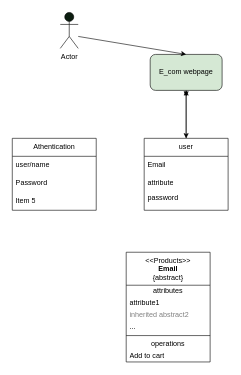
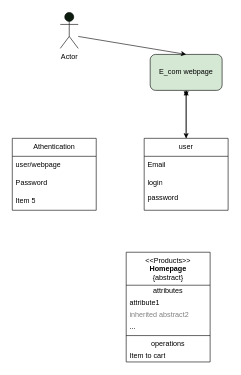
node "user/name": label "user/name" -> "user/webpage"
node "attribute": label "attribute" -> "login"
node "<<Products>> Email {abstract}": label "<<Products>> Email {abstract}" -> "<<Products>> Homepage {abstract}"
node "Add to cart": label "Add to cart" -> "Item to cart"
